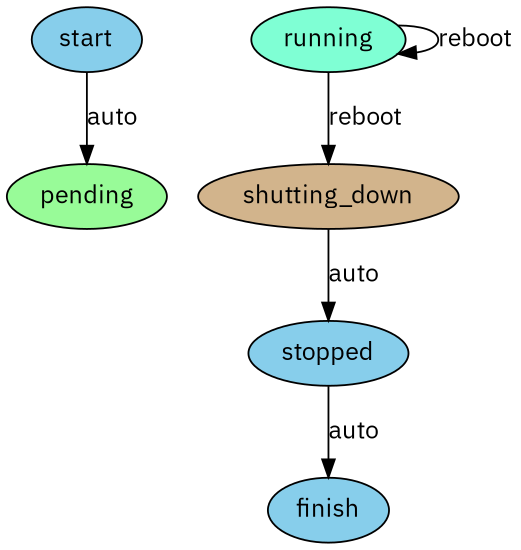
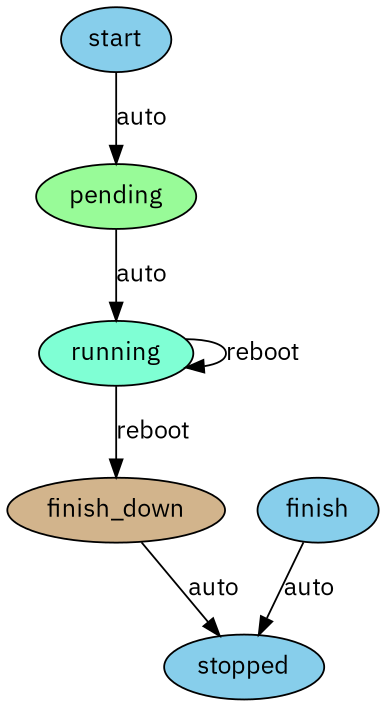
node "shutting_down": label "shutting_down" -> "finish_down"
edge "pending" -> "running": added, label "auto"
edge "stopped" -> "finish": reversed
